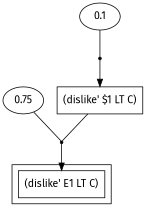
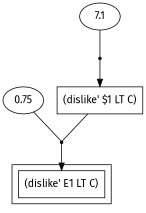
node "0.1": label "0.1" -> "7.1"
